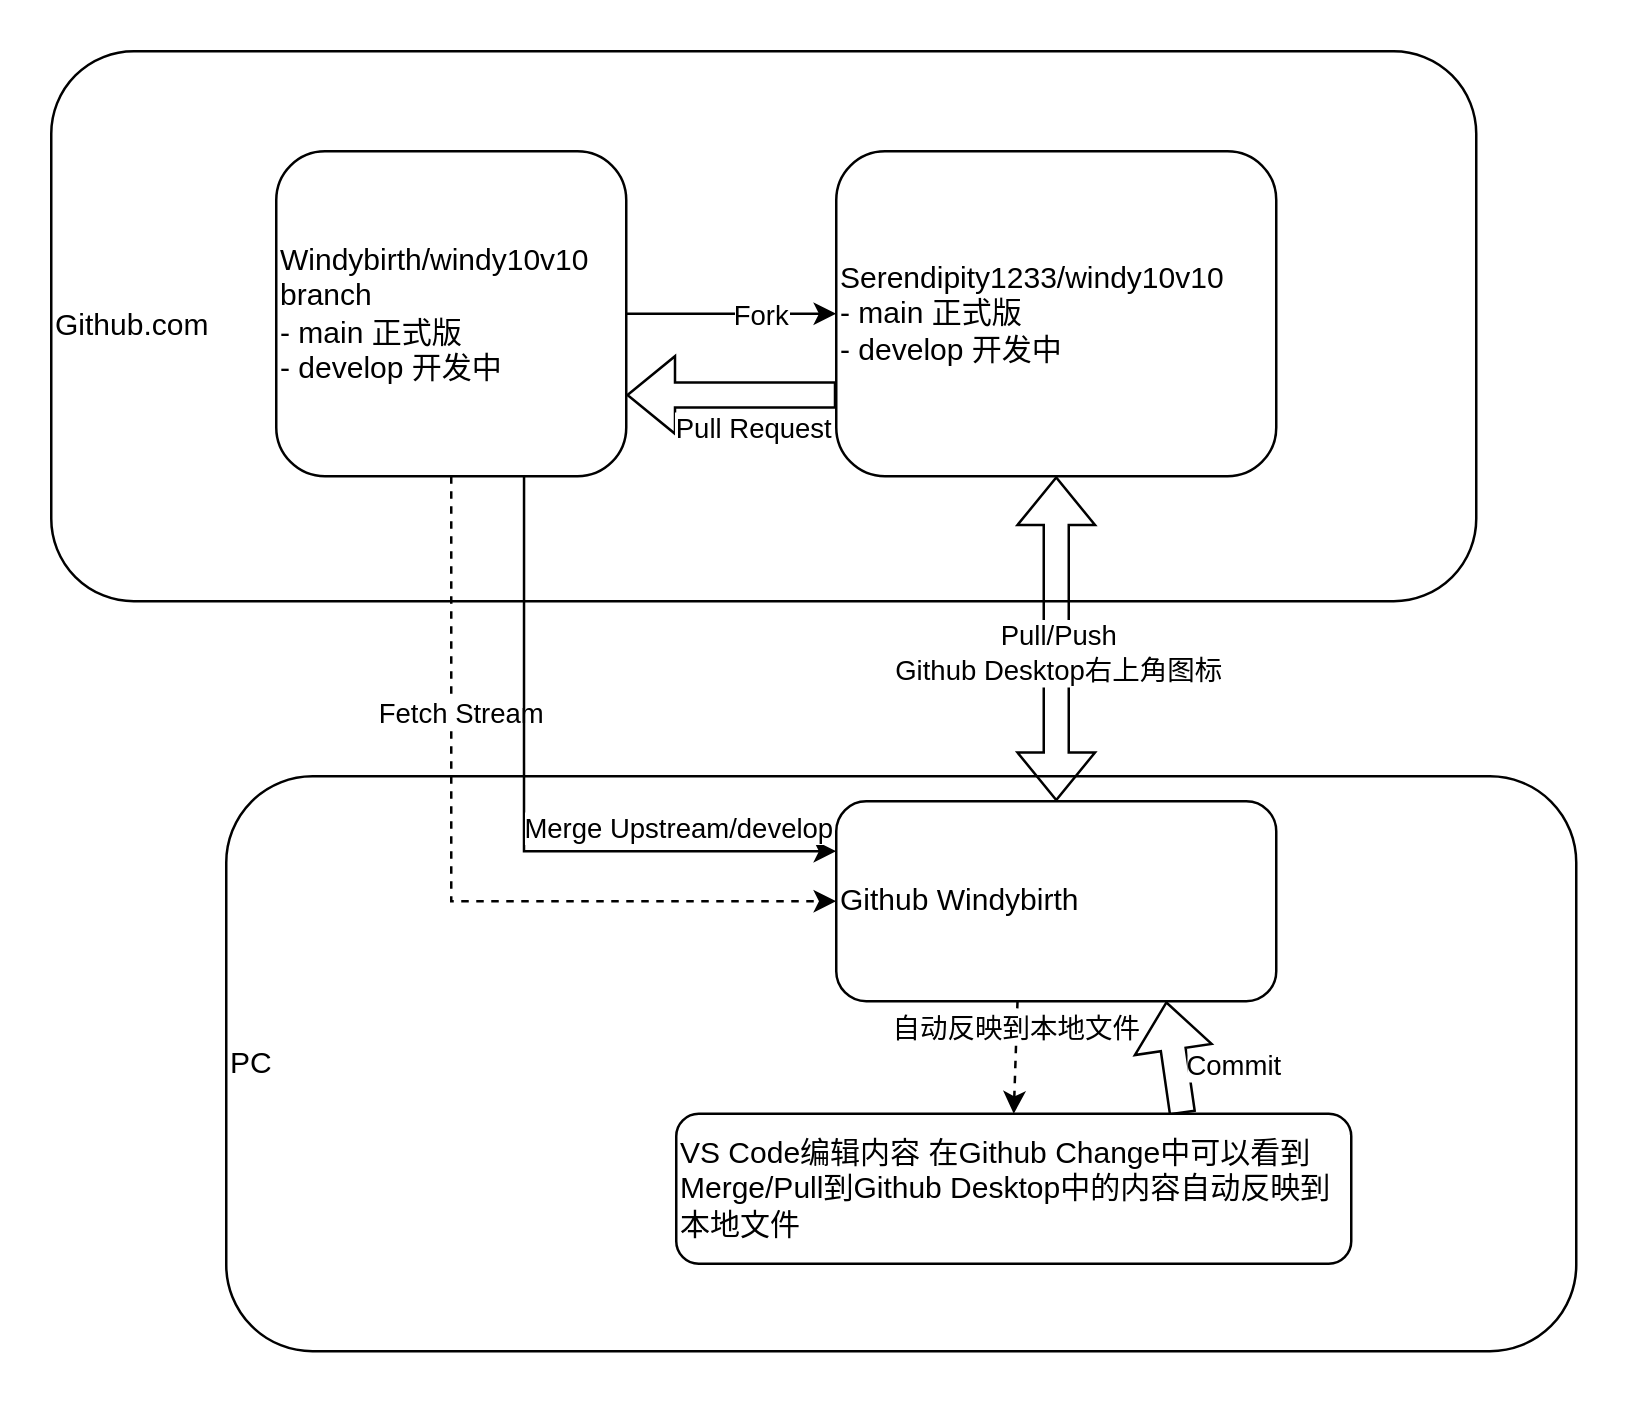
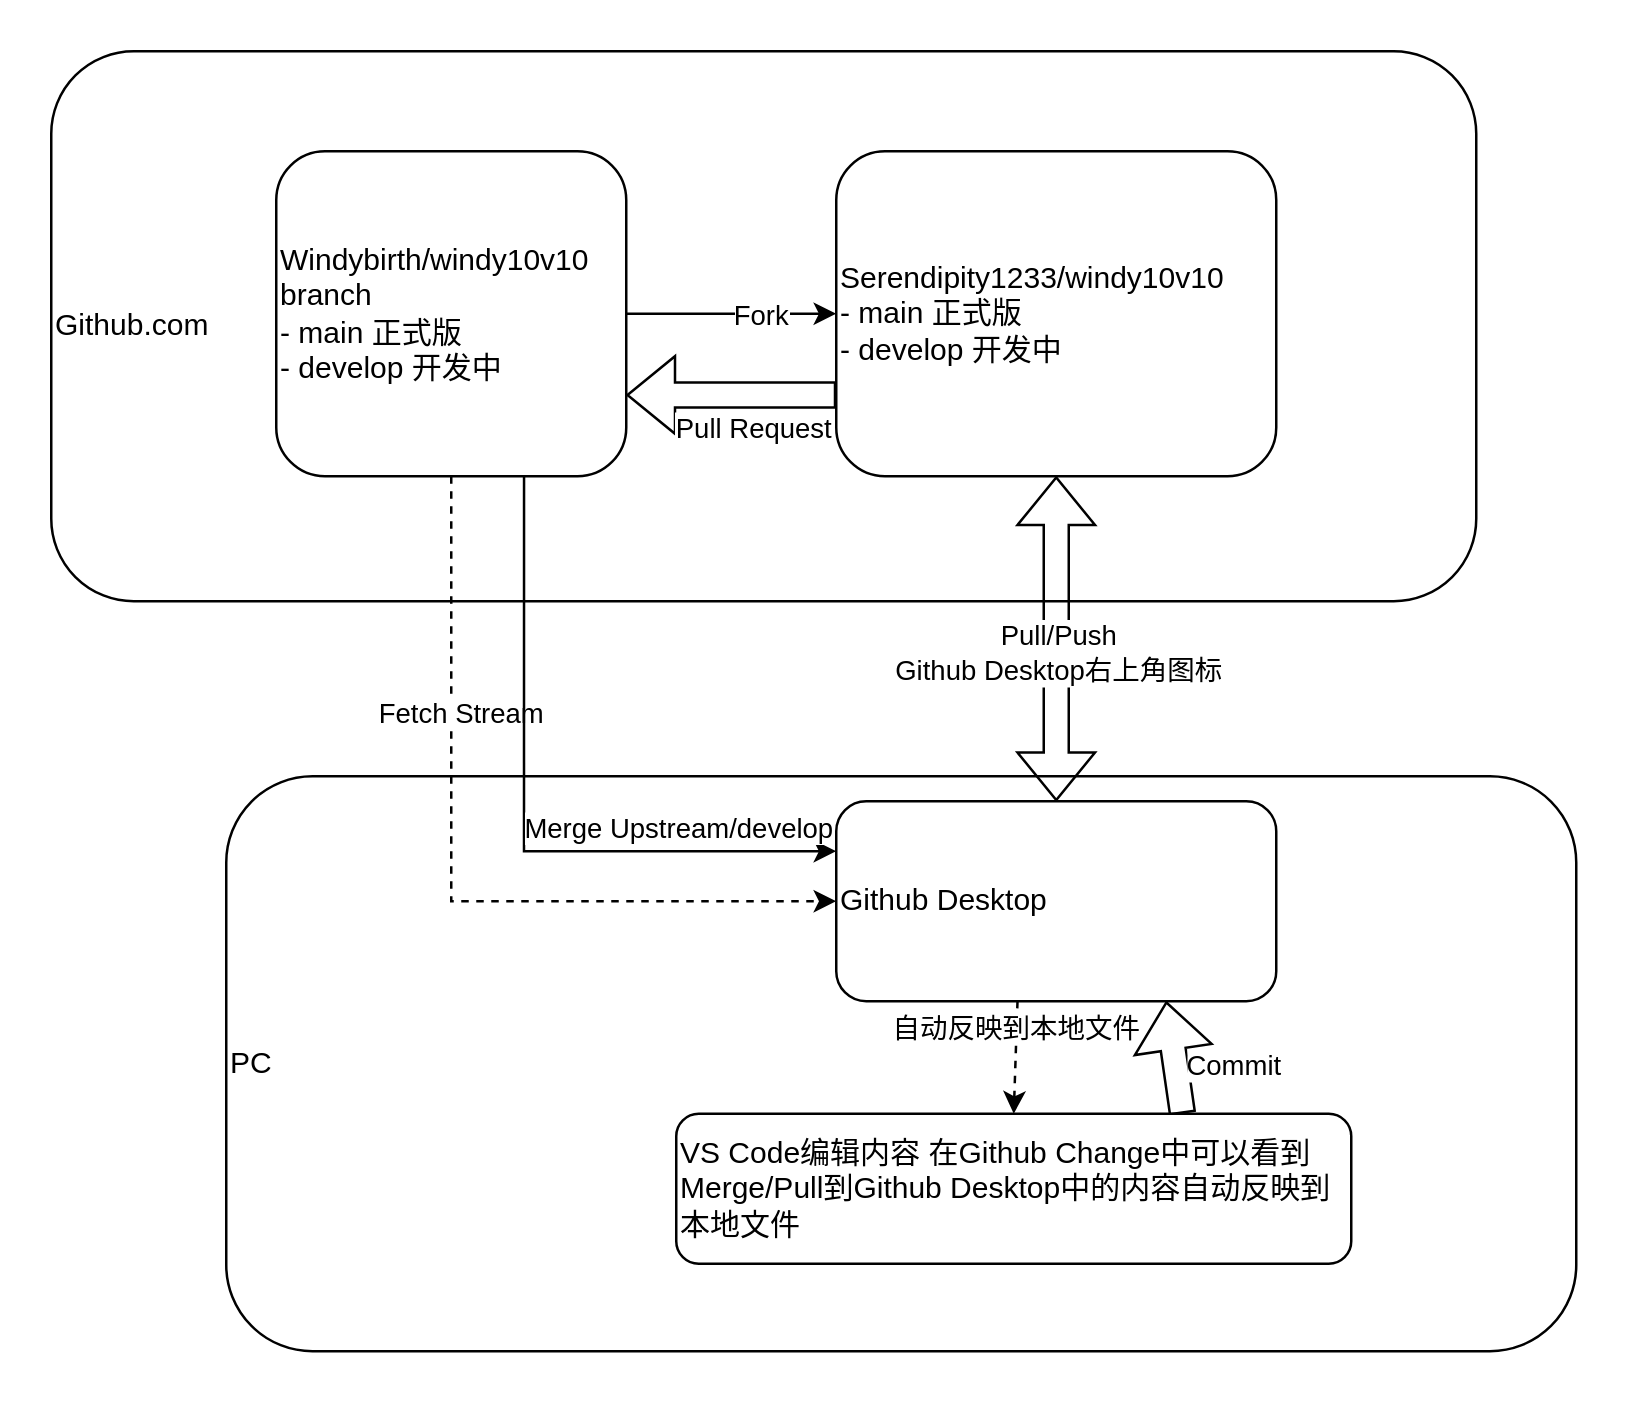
node "Github Windybirth": label "Github Windybirth" -> "Github Desktop"
